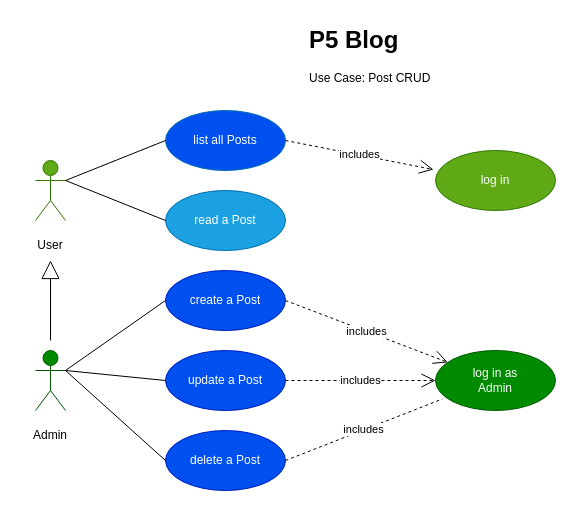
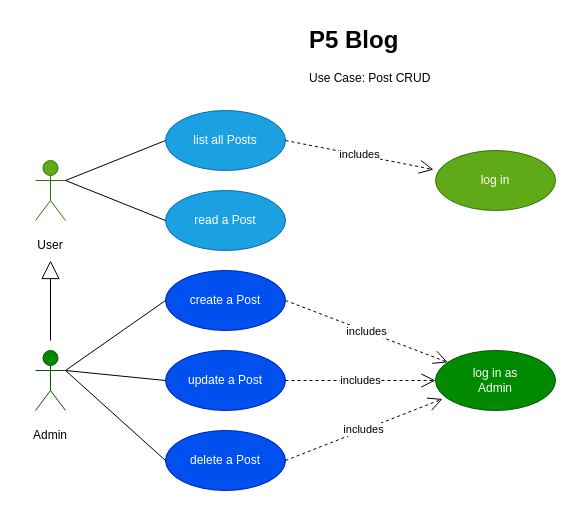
node "list all Posts": fillcolor #0050ef -> #1ba1e2
edge "log in as Admin" -- "delete a Post": arrowhead none -> open
